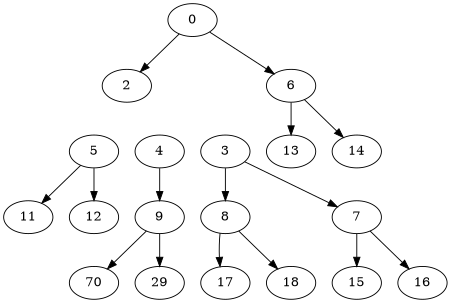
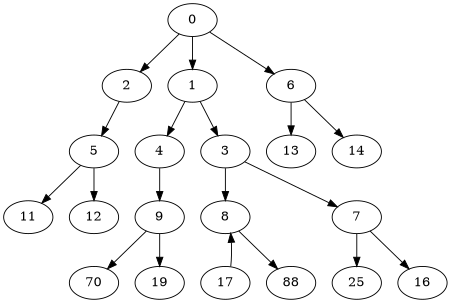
node "1": added
edge "2" -> "5": added
edge "8" -> "17": reversed
node "29": label "29" -> "19"
node "18": label "18" -> "88"
node "15": label "15" -> "25"
